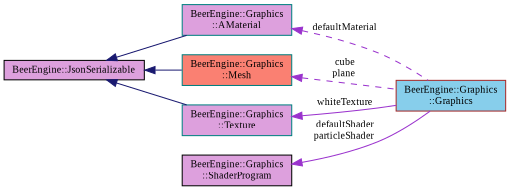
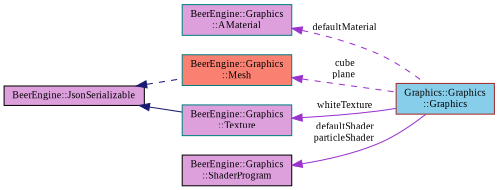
edge "BeerEngine::Graphics ::AMaterial" -> "BeerEngine::JsonSerializable": removed
edge "BeerEngine::Graphics ::Mesh" -> "BeerEngine::JsonSerializable": style solid -> dashed
node "BeerEngine::Graphics ::Graphics": label "BeerEngine::Graphics ::Graphics" -> "Graphics::Graphics ::Graphics"
